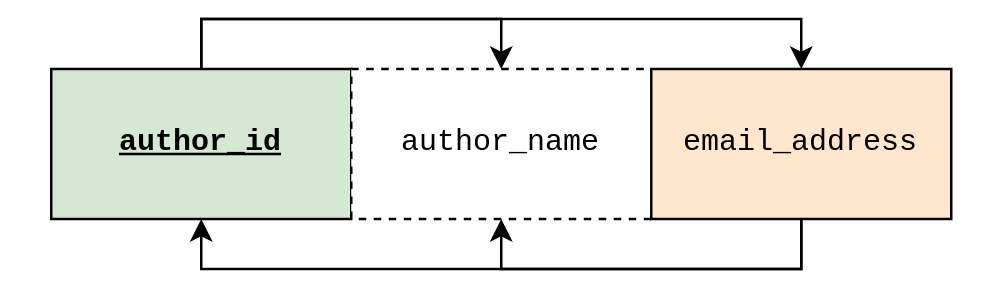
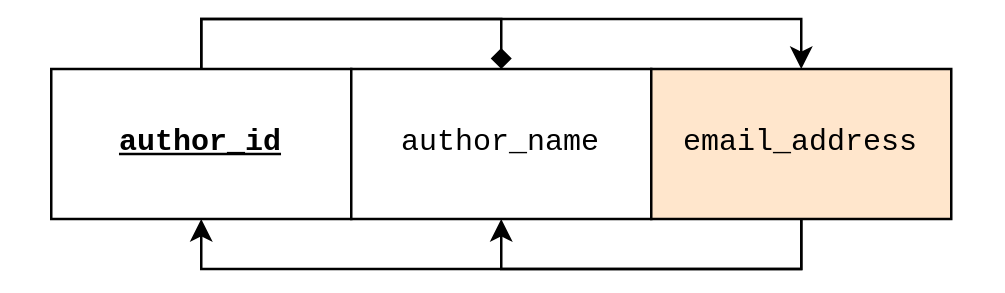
edge "author_id" -> "author_name": arrowhead classic -> diamond
node "author_id": fillcolor #d5e8d4 -> #ffffff
node "author_name": style dashed -> solid
